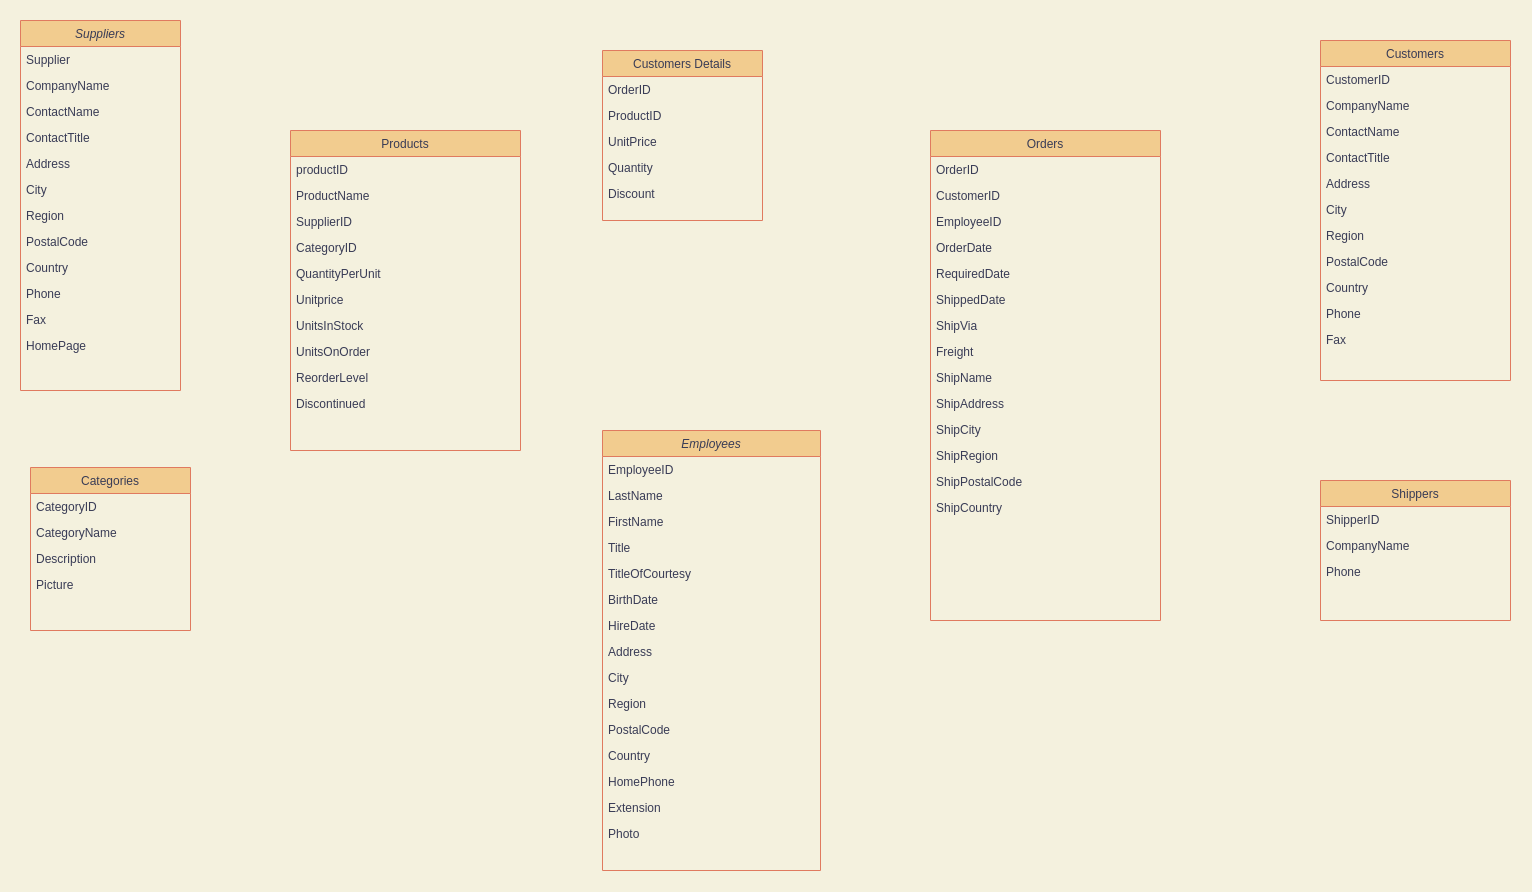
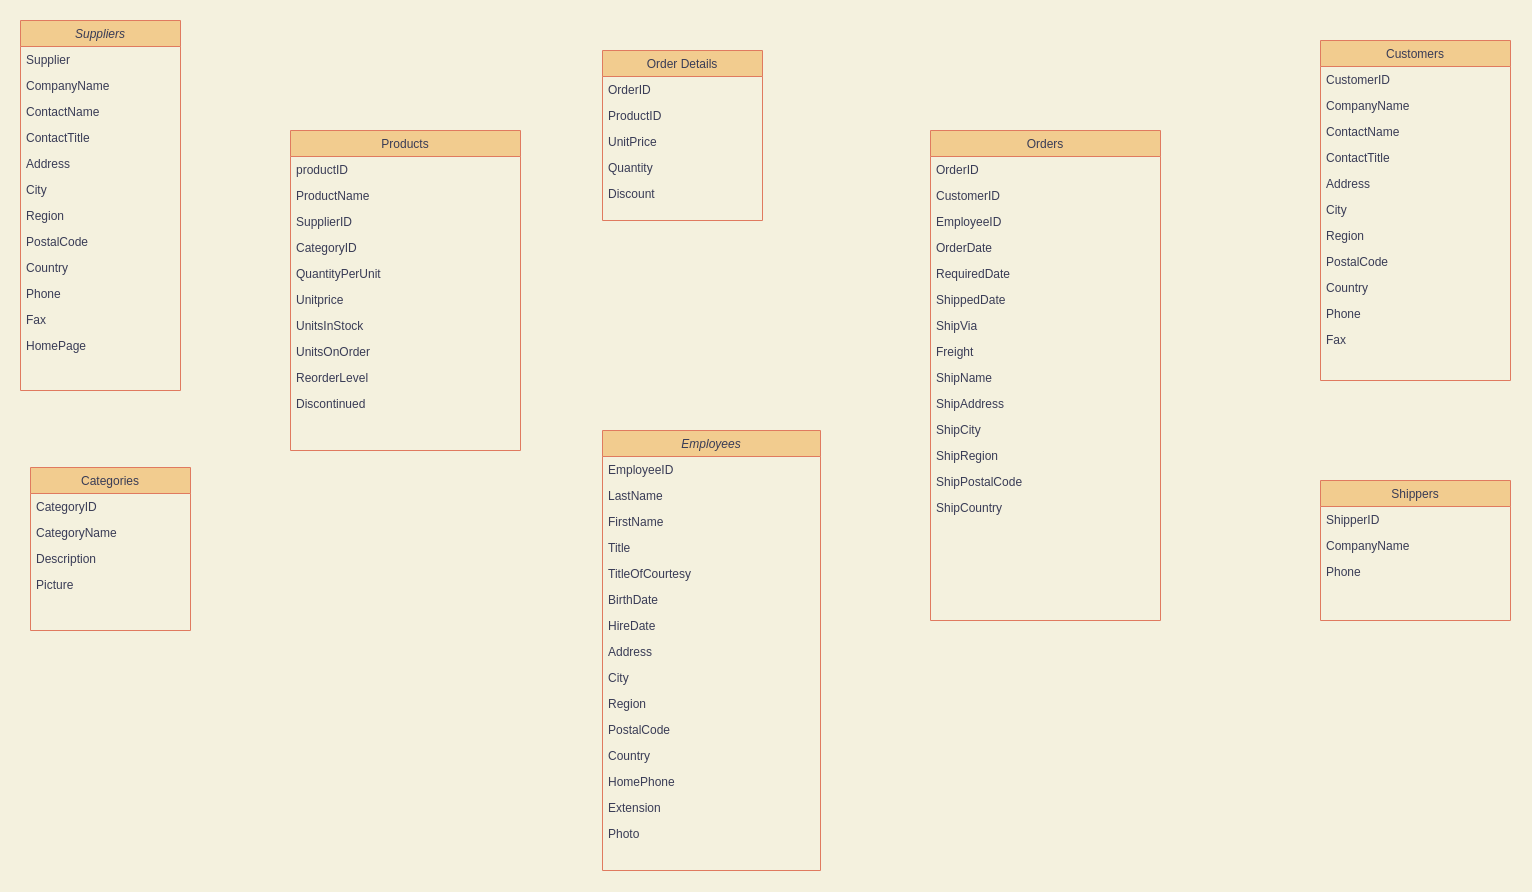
node "Customers Details": label "Customers Details" -> "Order Details"
